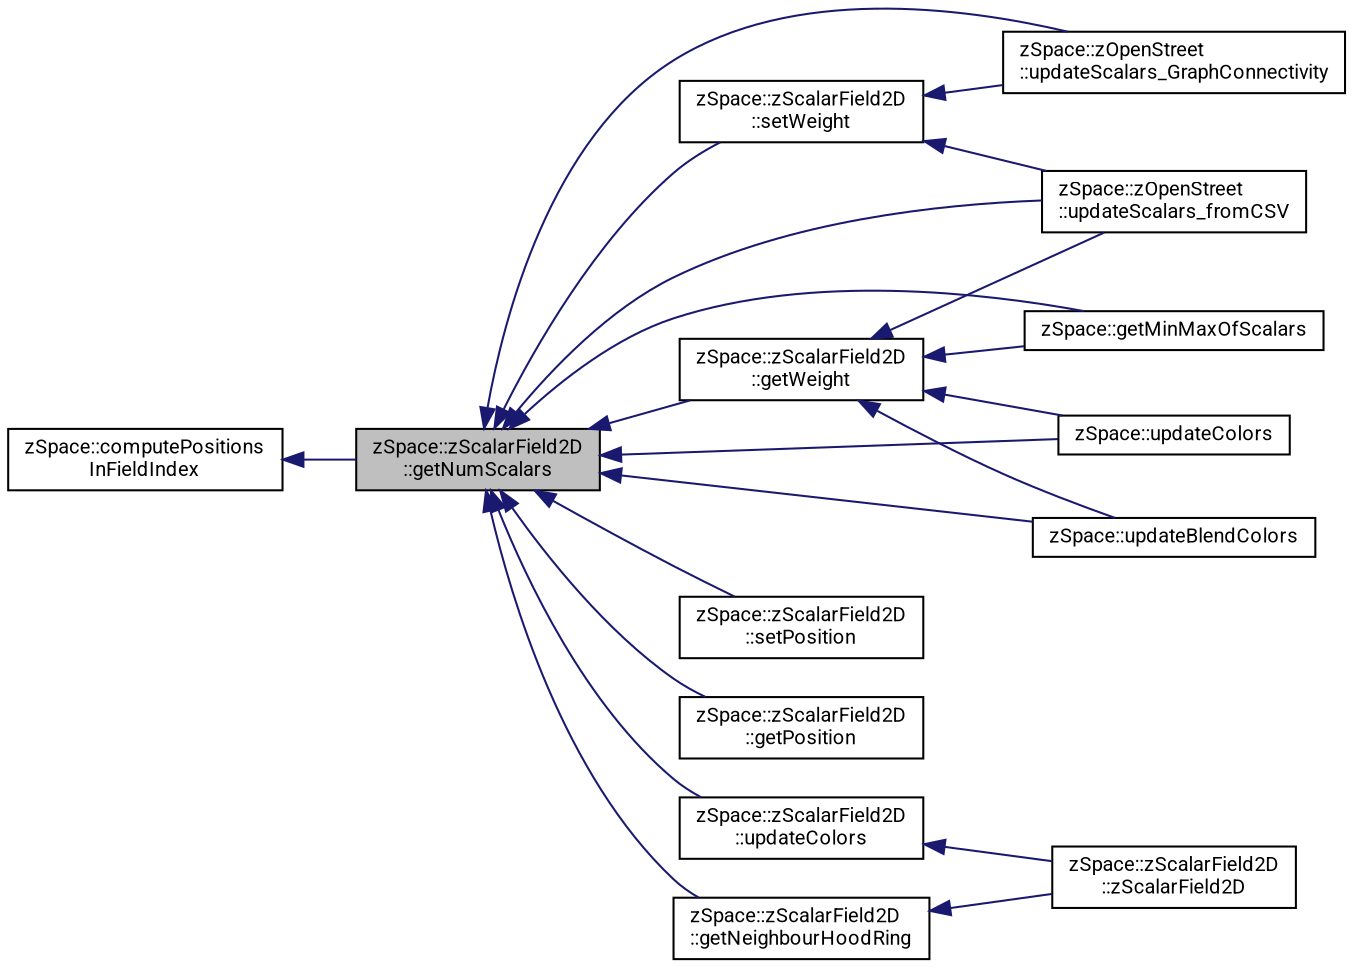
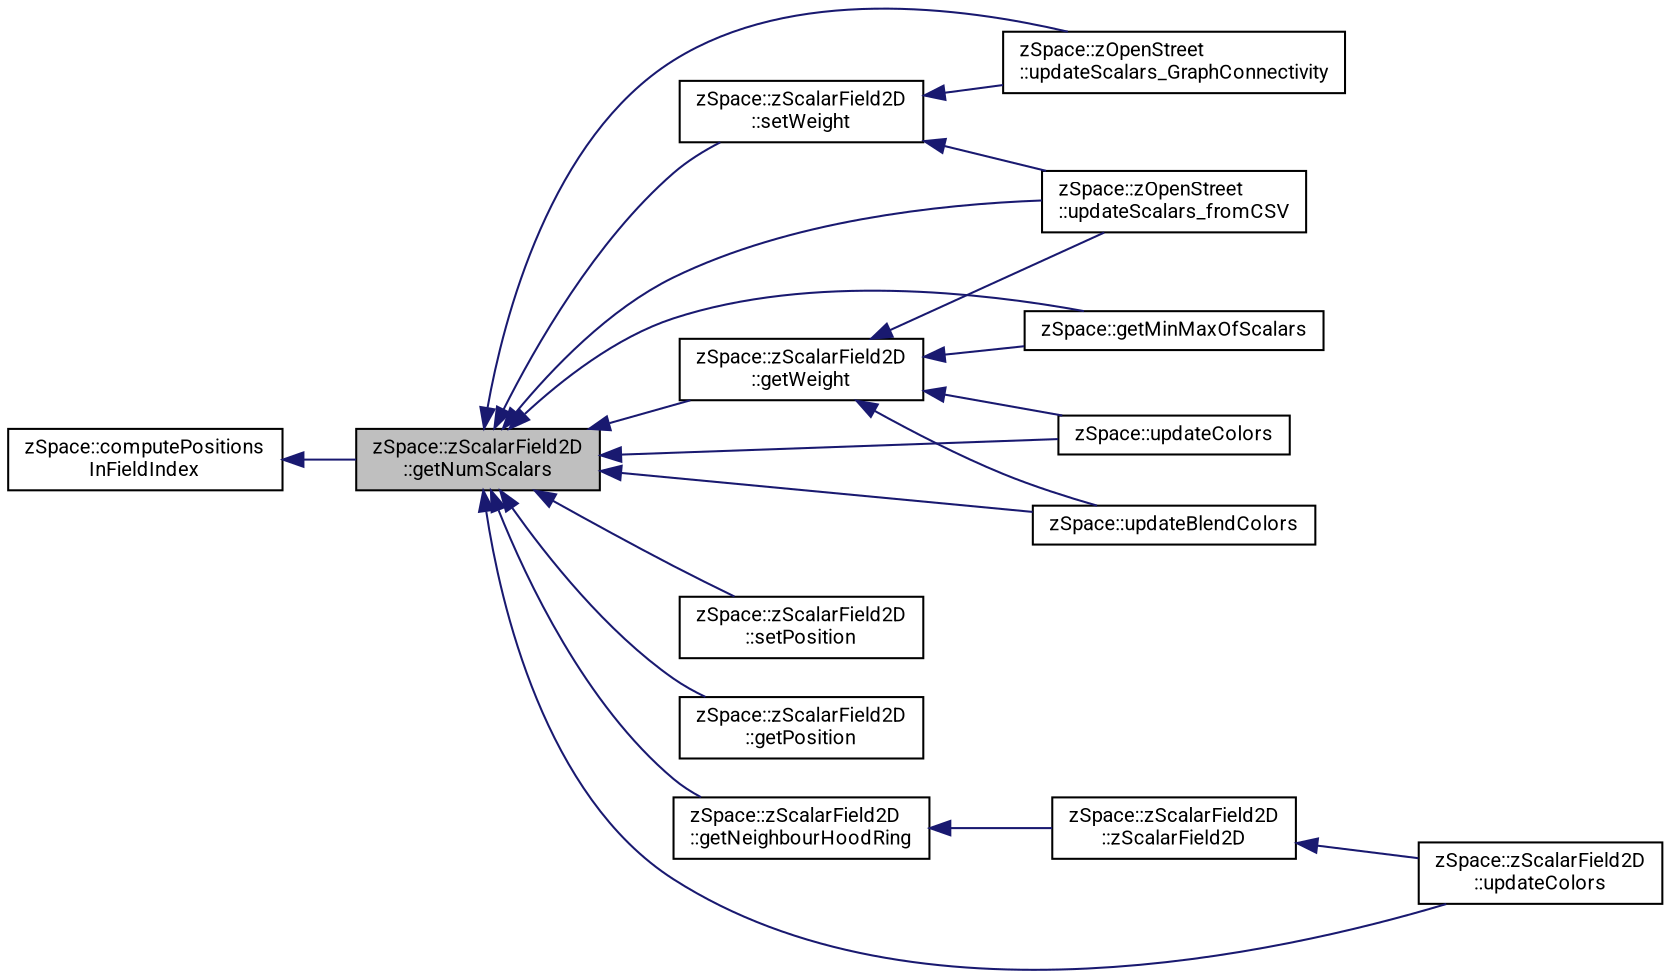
edge "zSpace::zScalarField2D ::zScalarField2D" -> "zSpace::zScalarField2D ::updateColors": reversed
